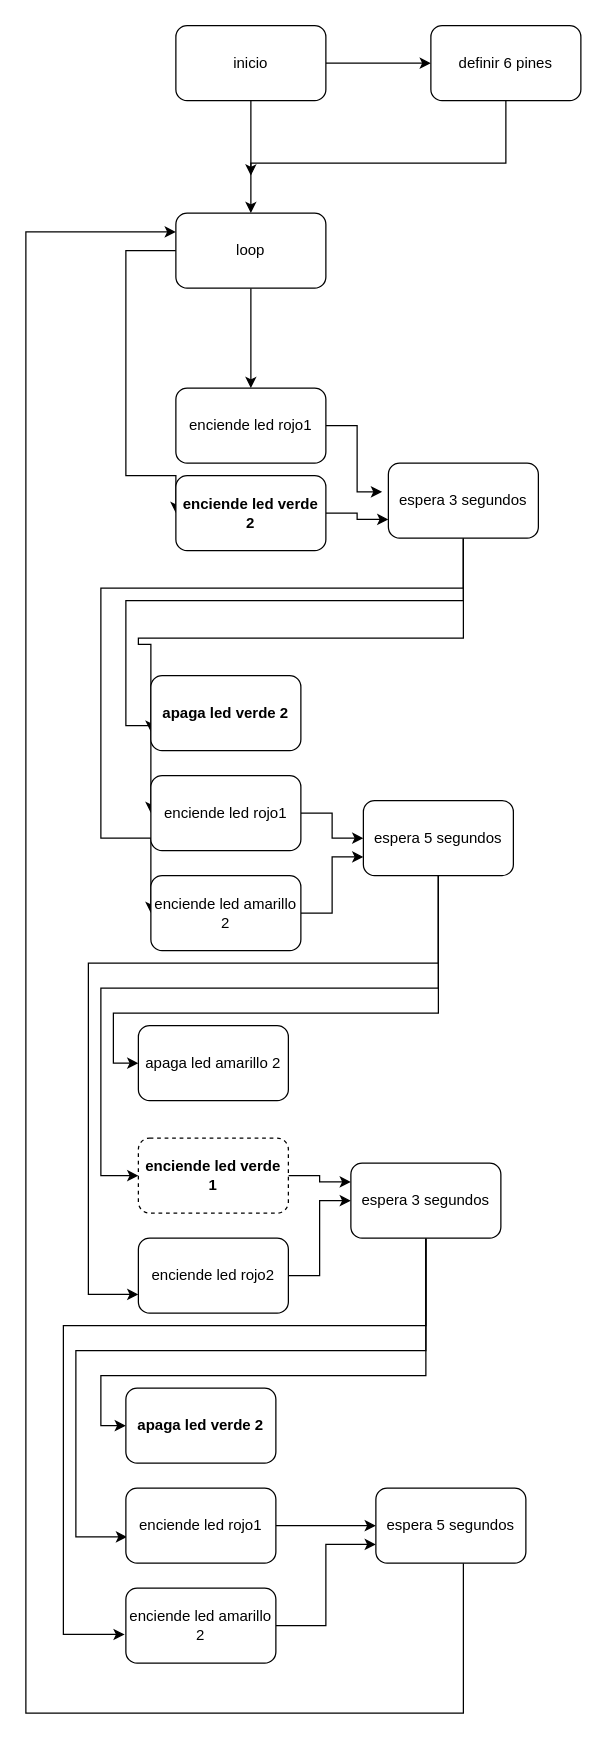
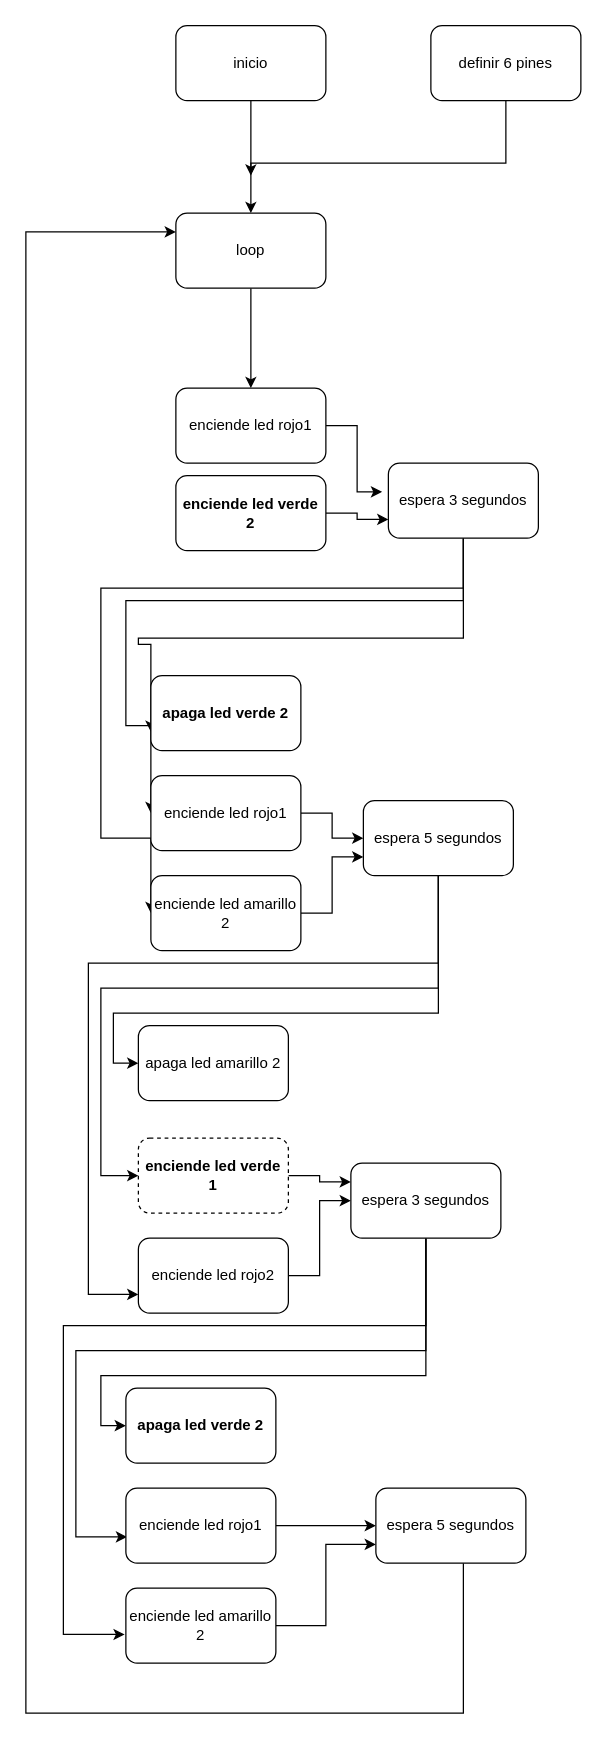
edge "inicio" -> "definir 6 pines": removed
edge "loop" -> "enciende led verde 2": removed
